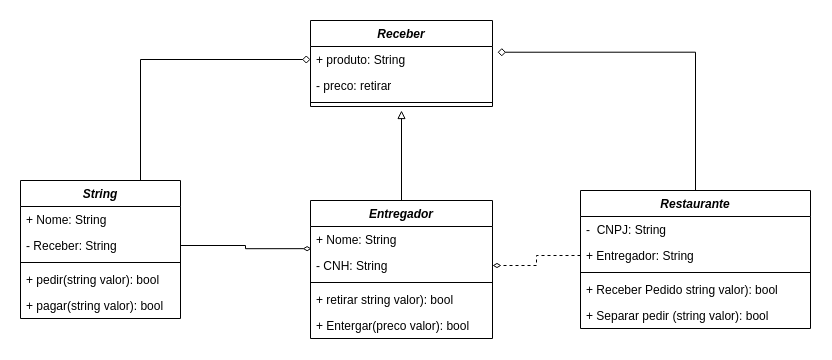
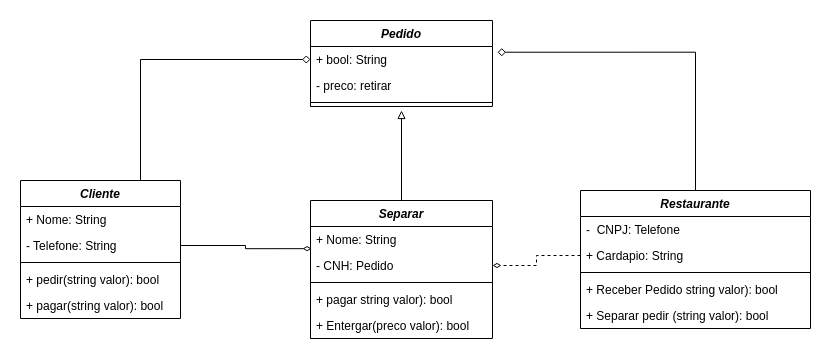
node "Receber": label "Receber" -> "Pedido"
node "+ produto: String": label "+ produto: String" -> "+ bool: String"
node "String": label "String" -> "Cliente"
node "Entregador": label "Entregador" -> "Separar"
node "- CNPJ: String": label "- CNPJ: String" -> "- CNPJ: Telefone"
node "- Receber: String": label "- Receber: String" -> "- Telefone: String"
node "+ Entregador: String": label "+ Entregador: String" -> "+ Cardapio: String"
node "- CNH: String": label "- CNH: String" -> "- CNH: Pedido"
node "+ retirar string valor): bool": label "+ retirar string valor): bool" -> "+ pagar string valor): bool"
